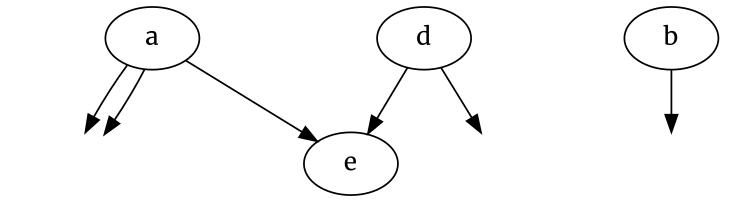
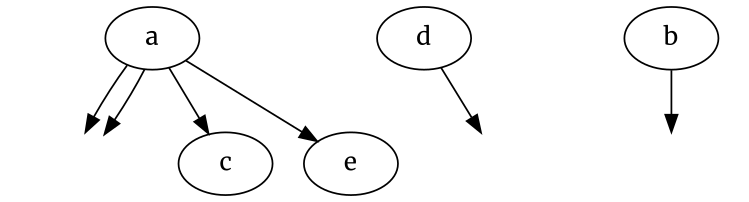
edge "d" -> "e": removed
node "c": added
